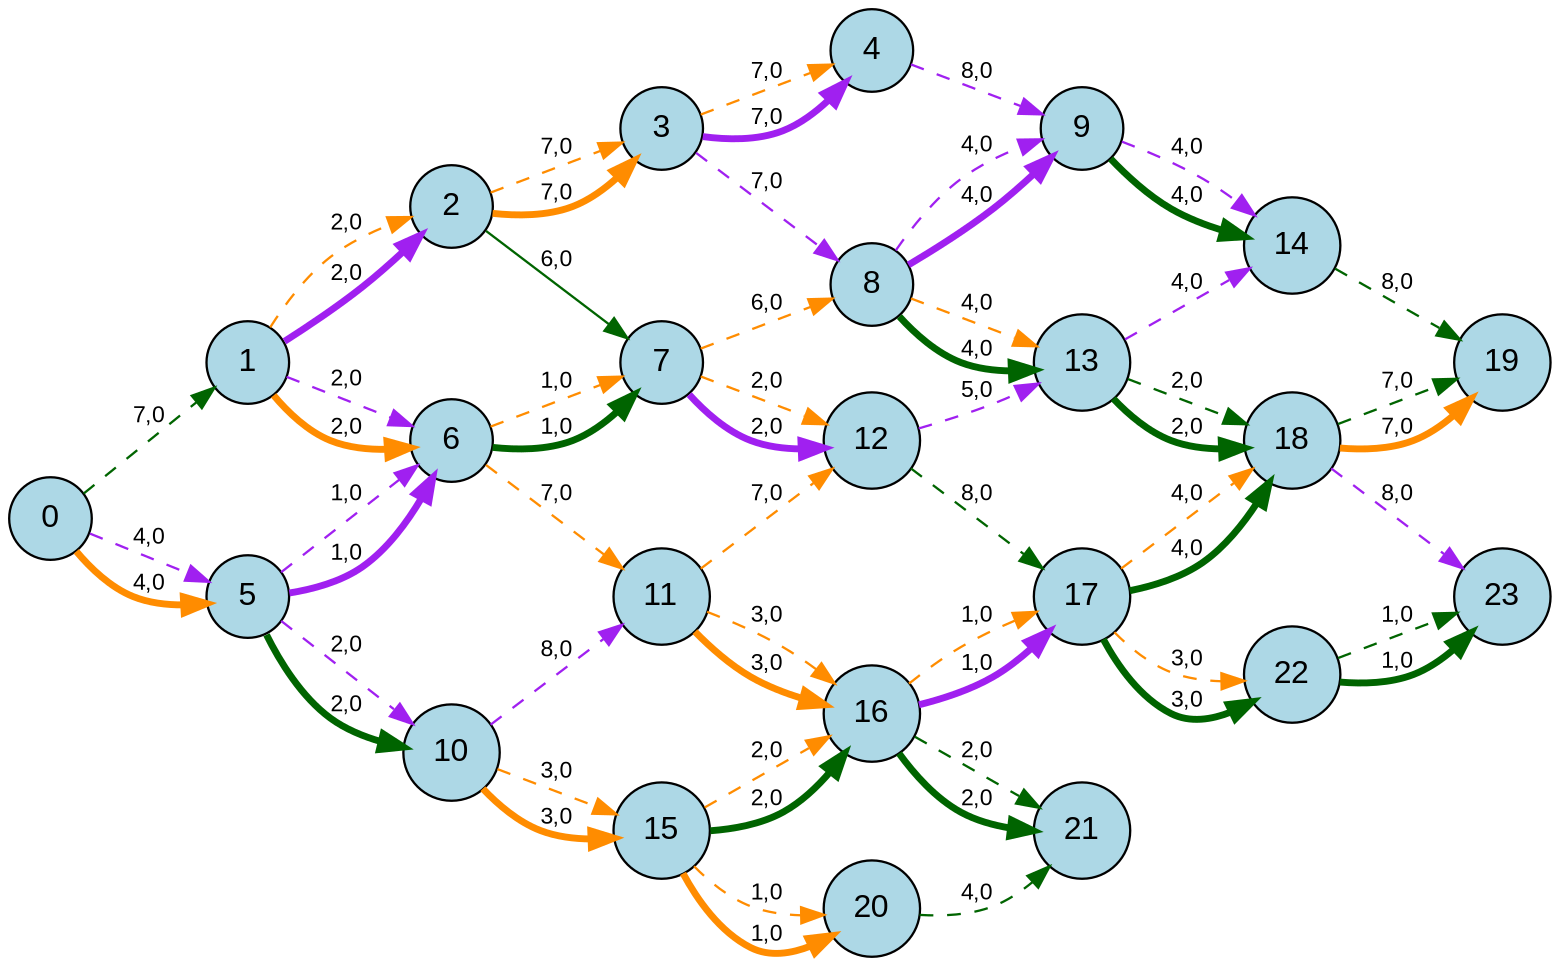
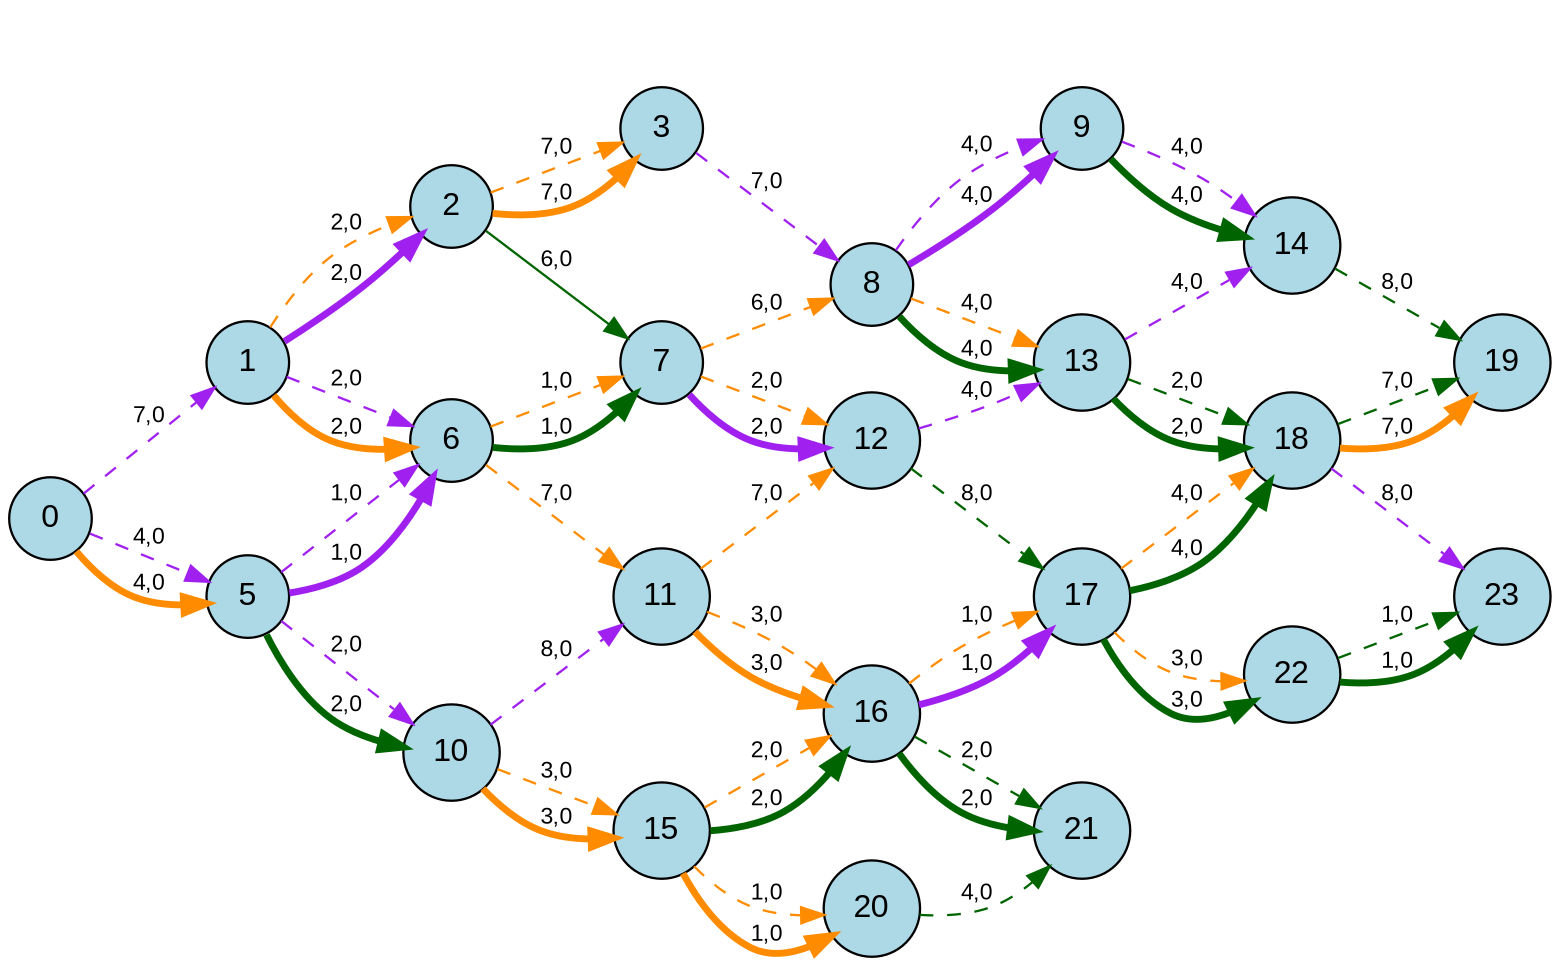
node "4": removed
edge "12" -> "13": label "5,0" -> "4,0"
edge "0" -> "1": color darkgreen -> purple
